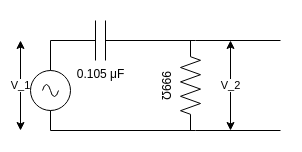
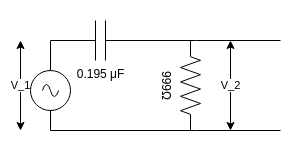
node "0.105 μF": label "0.105 μF" -> "0.195 μF"
